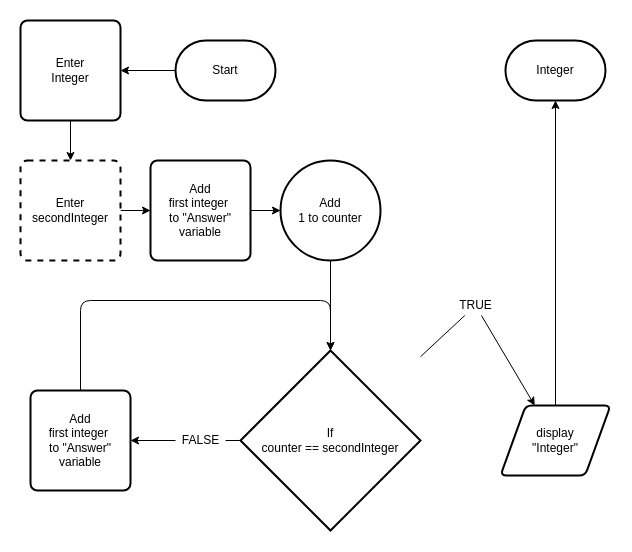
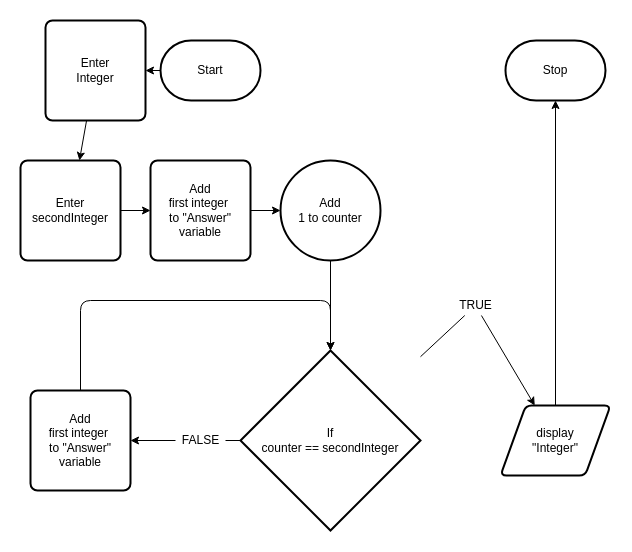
node "Enter Integer": moved (71, 71) -> (96, 71)
node "Start": moved (226, 71) -> (211, 71)
node "Integer": label "Integer" -> "Stop"
node "Enter secondInteger": style dashed -> solid
